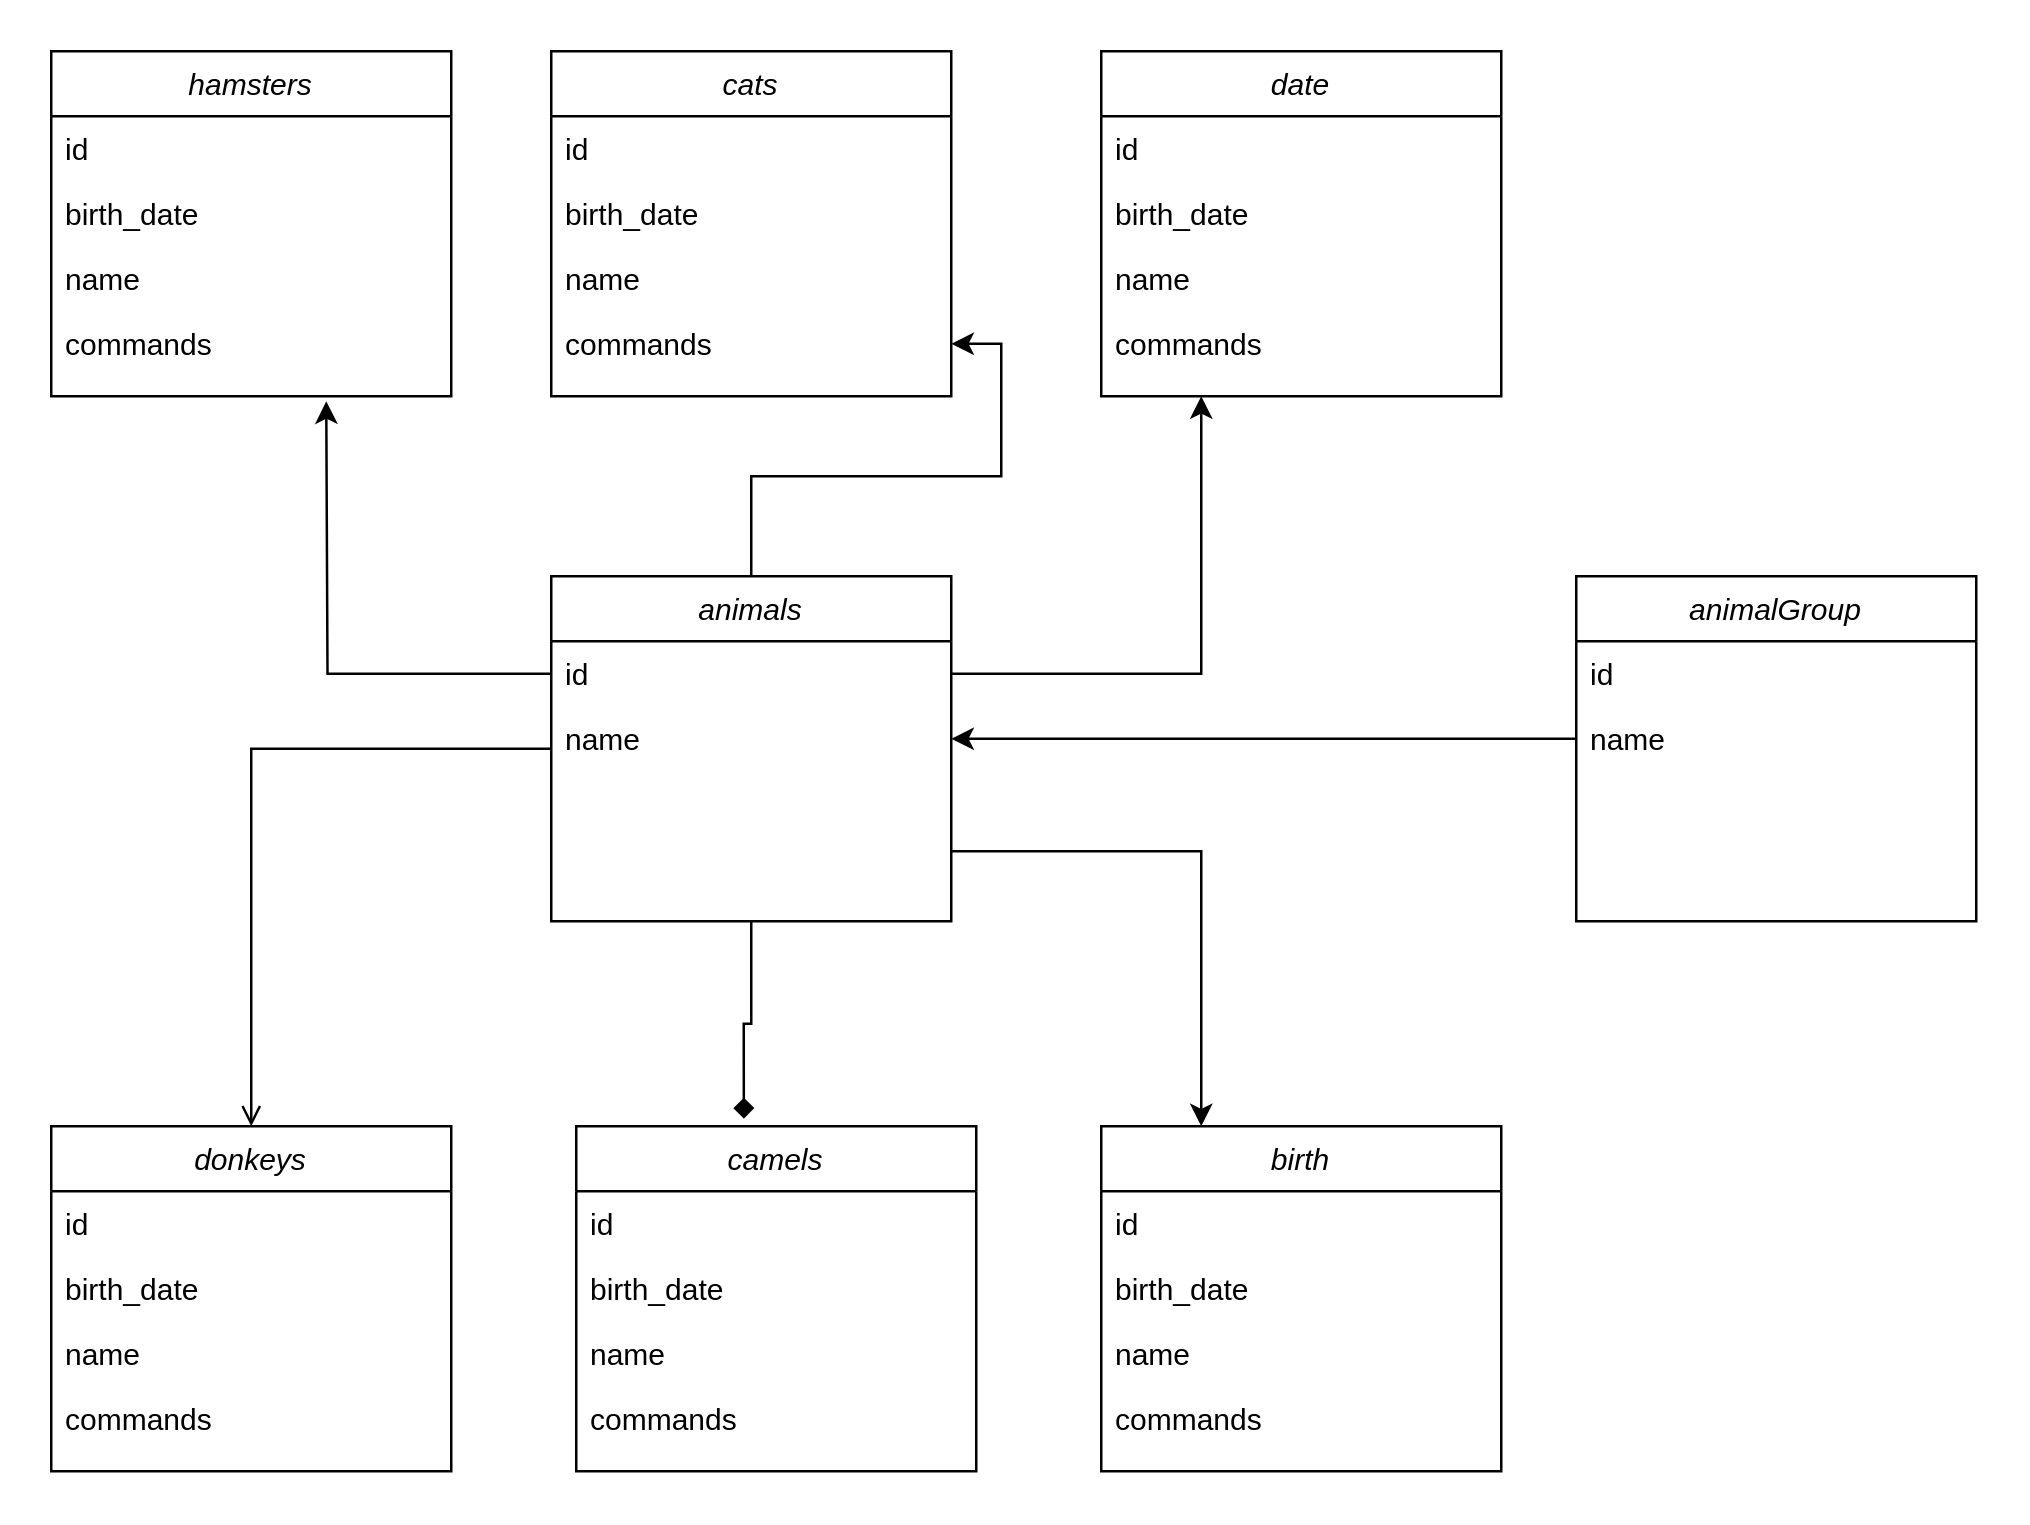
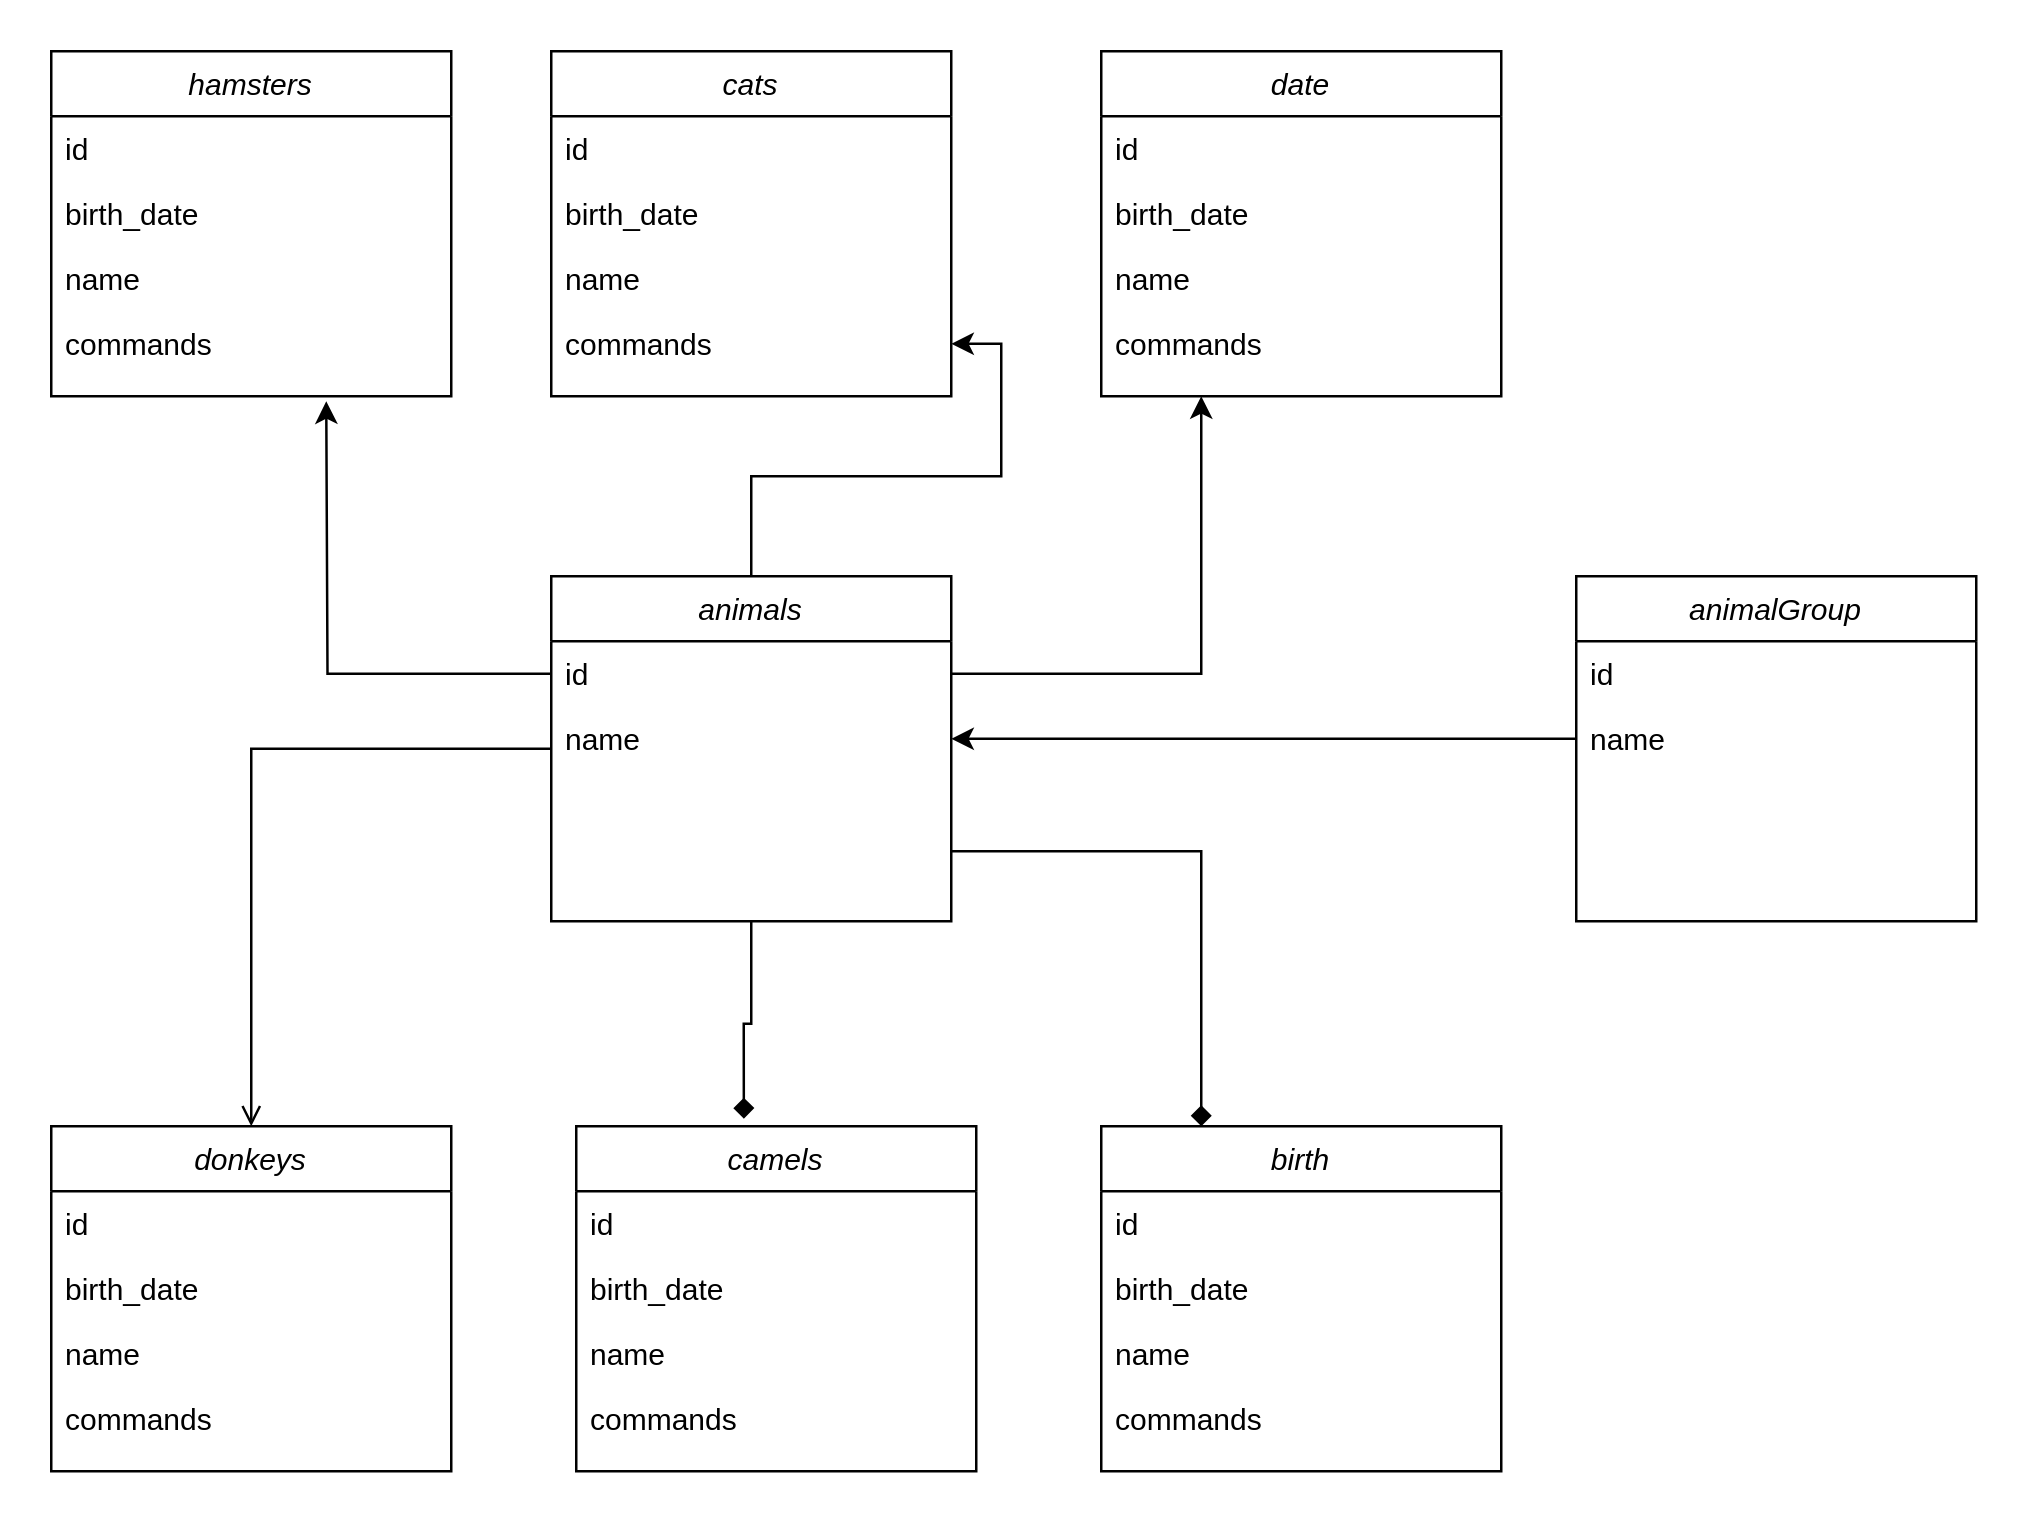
edge "animals" -> "birth": arrowhead classic -> diamond
